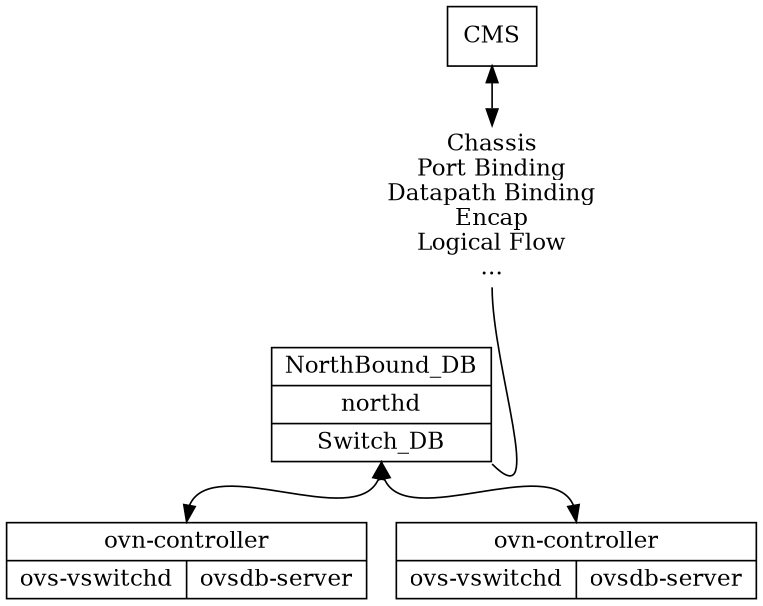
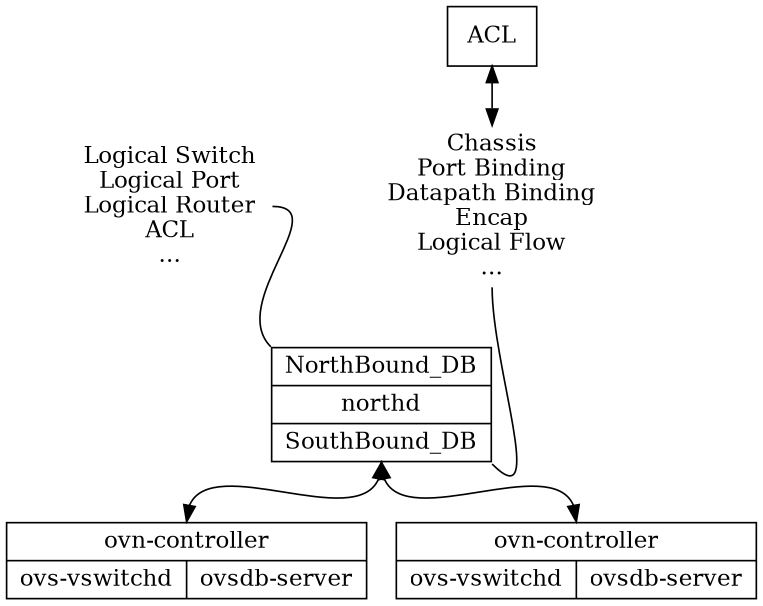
node "CMS": label "CMS" -> "ACL"
node "Logical Switch Logical Port Logical Router ACL ...": added
node "NorthBound_DB": text "Switch_DB" -> "SouthBound_DB"
